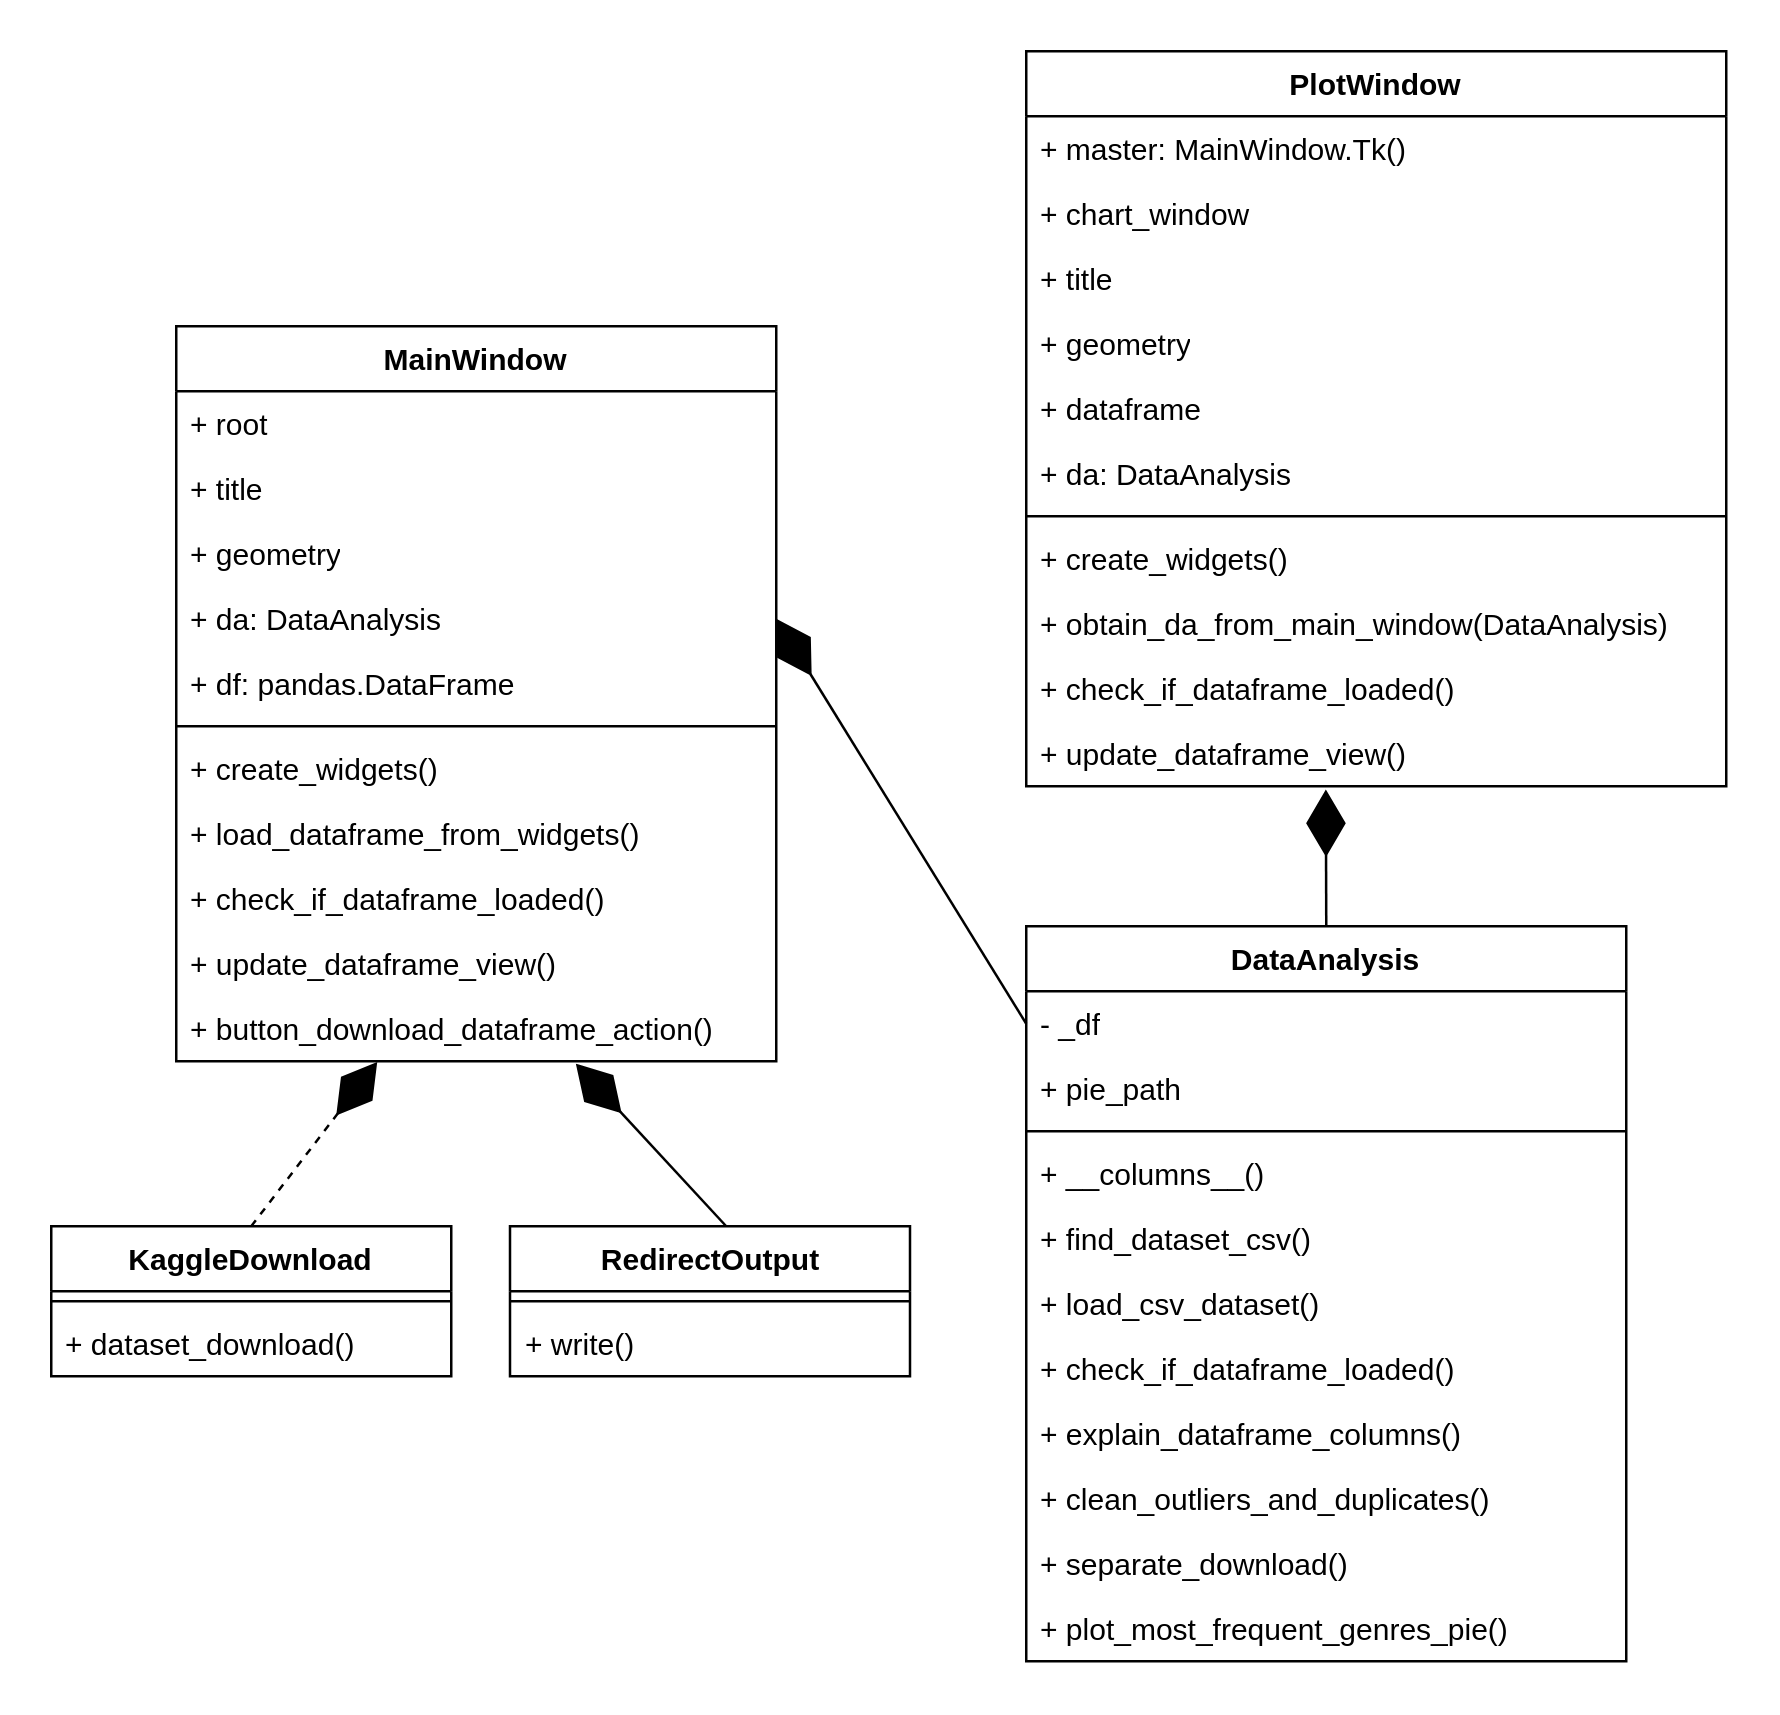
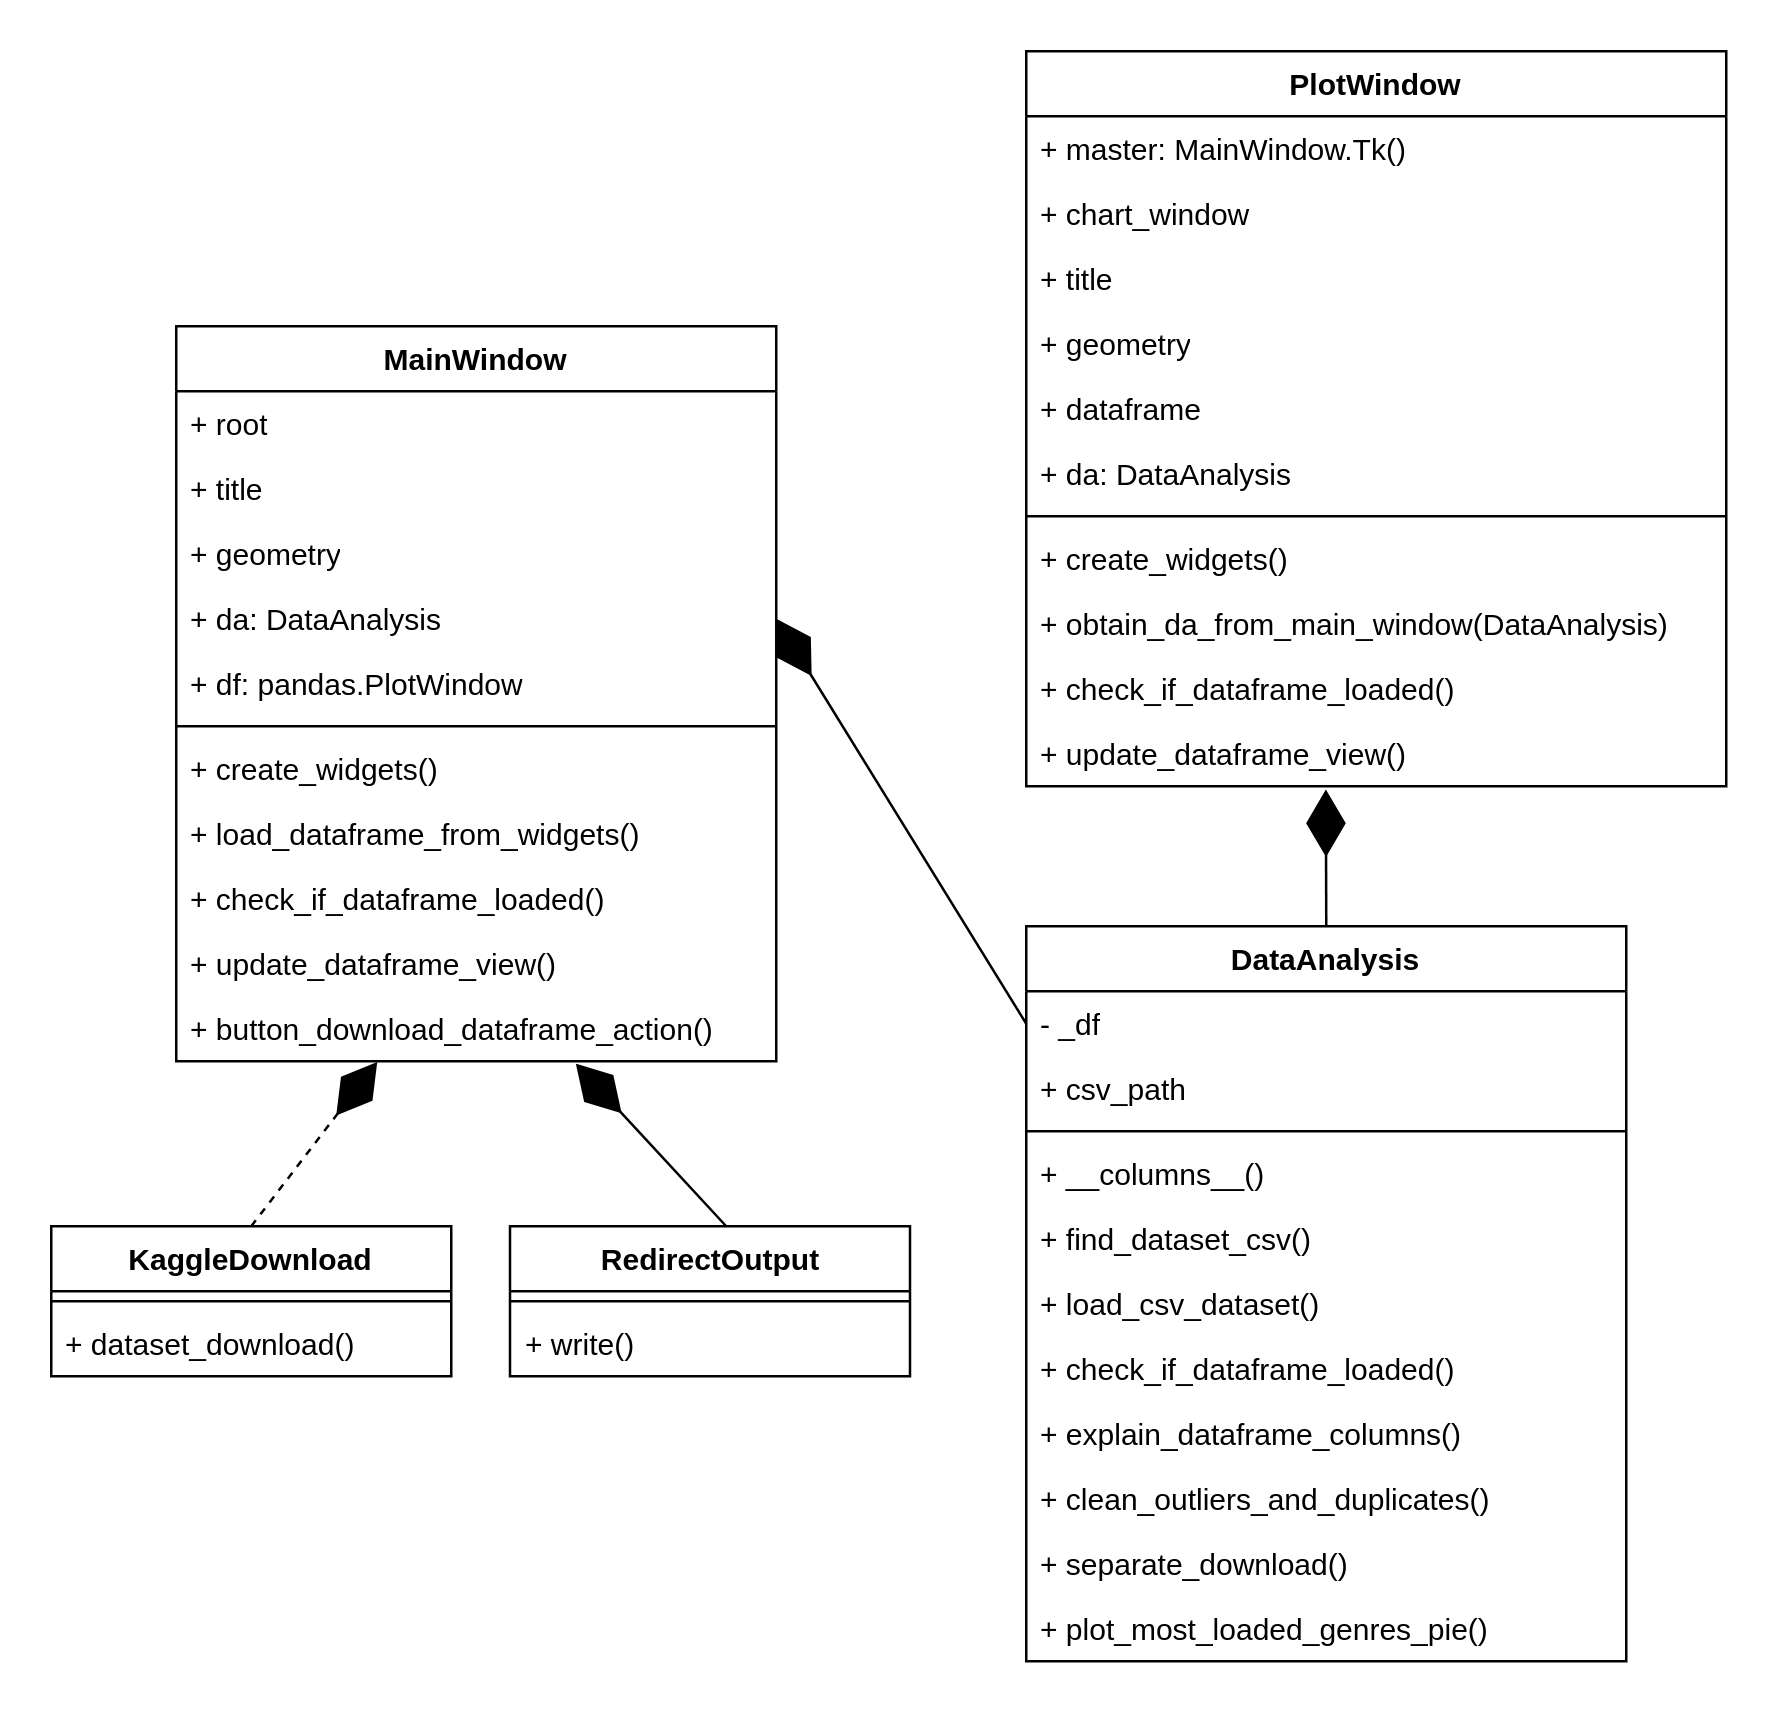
node "+ df: pandas.DataFrame": label "+ df: pandas.DataFrame" -> "+ df: pandas.PlotWindow"
node "+ pie_path": label "+ pie_path" -> "+ csv_path"
node "+ plot_most_frequent_genres_pie()": label "+ plot_most_frequent_genres_pie()" -> "+ plot_most_loaded_genres_pie()"
